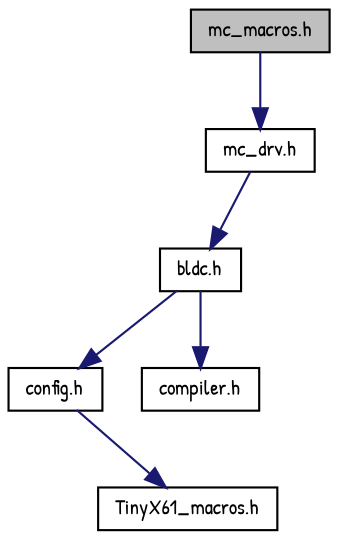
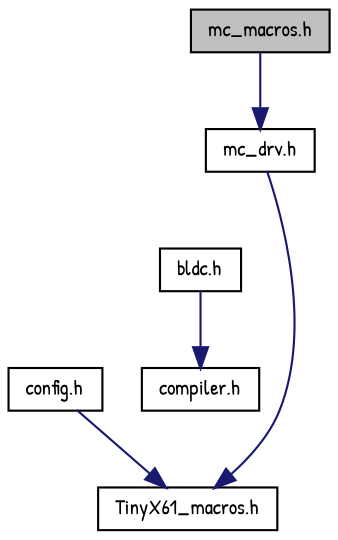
edge "mc_drv.h" -> "bldc.h": now "mc_drv.h" -> "TinyX61_macros.h"
edge "bldc.h" -> "config.h": removed
